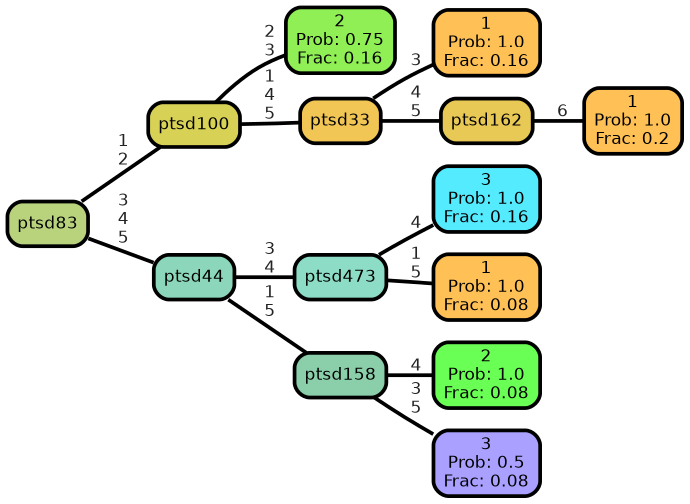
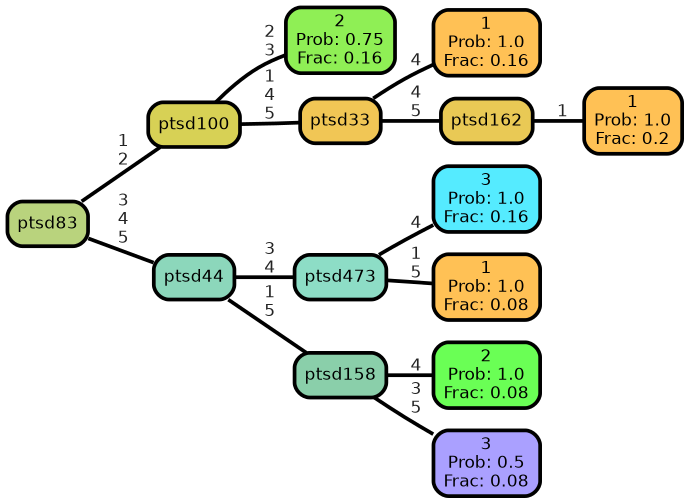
edge "1 Prob: 1.0 Frac: 0.16" -- "ptsd33": label " 3" -> " 4"
edge "ptsd162" -- "1 Prob: 1.0 Frac: 0.2": label " 6" -> " 1"
